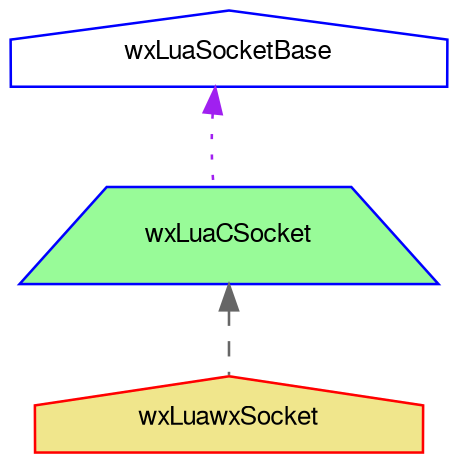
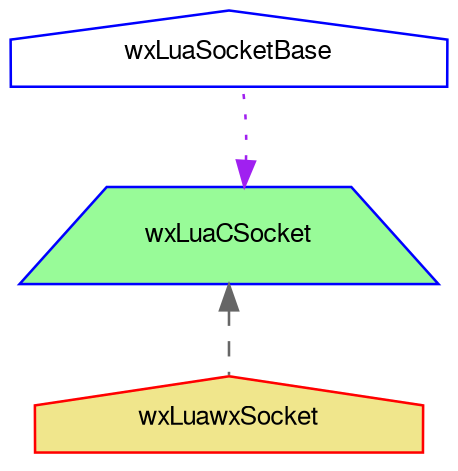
edge "wxLuaCSocket" -> "wxLuaSocketBase": reversed
